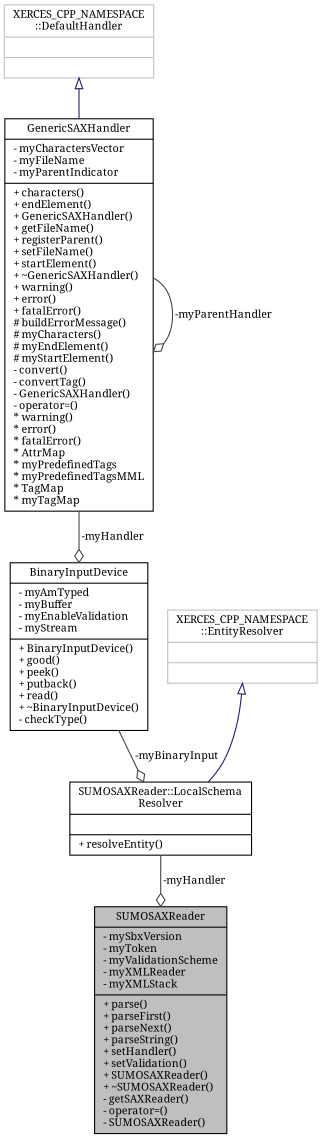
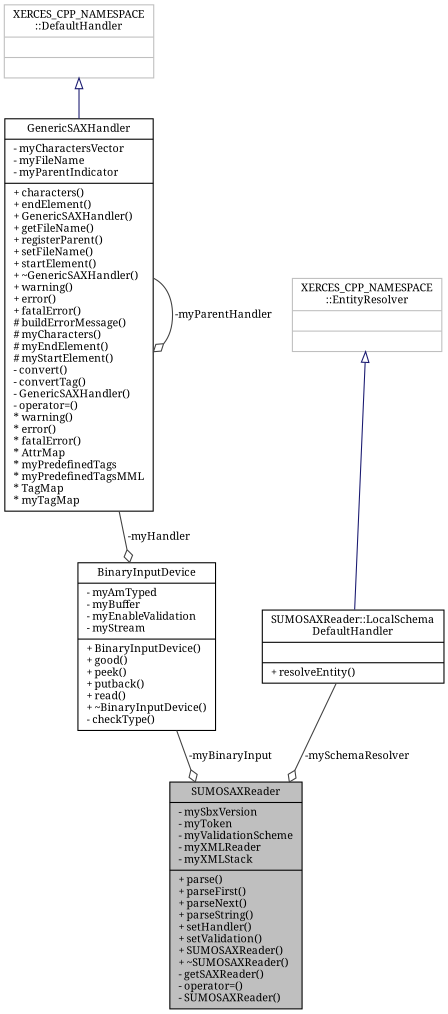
edge "BinaryInputDevice" -> "SUMOSAXReader::LocalSchema": now "BinaryInputDevice" -> "SUMOSAXReader"
node "SUMOSAXReader::LocalSchema": text "Resolver" -> "DefaultHandler"
edge "SUMOSAXReader::LocalSchema" -> "SUMOSAXReader": label " -myHandler" -> " -mySchemaResolver"
